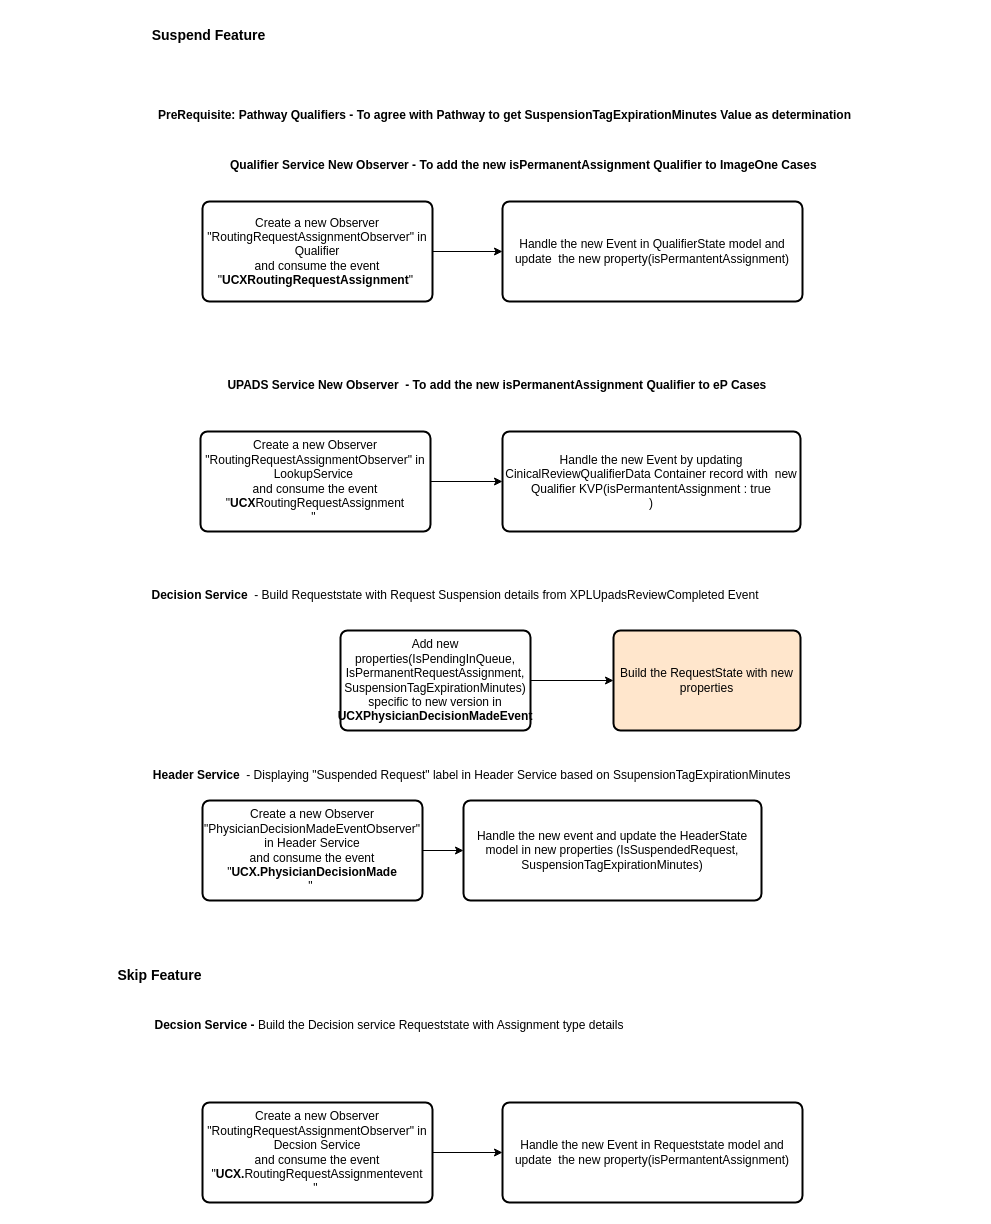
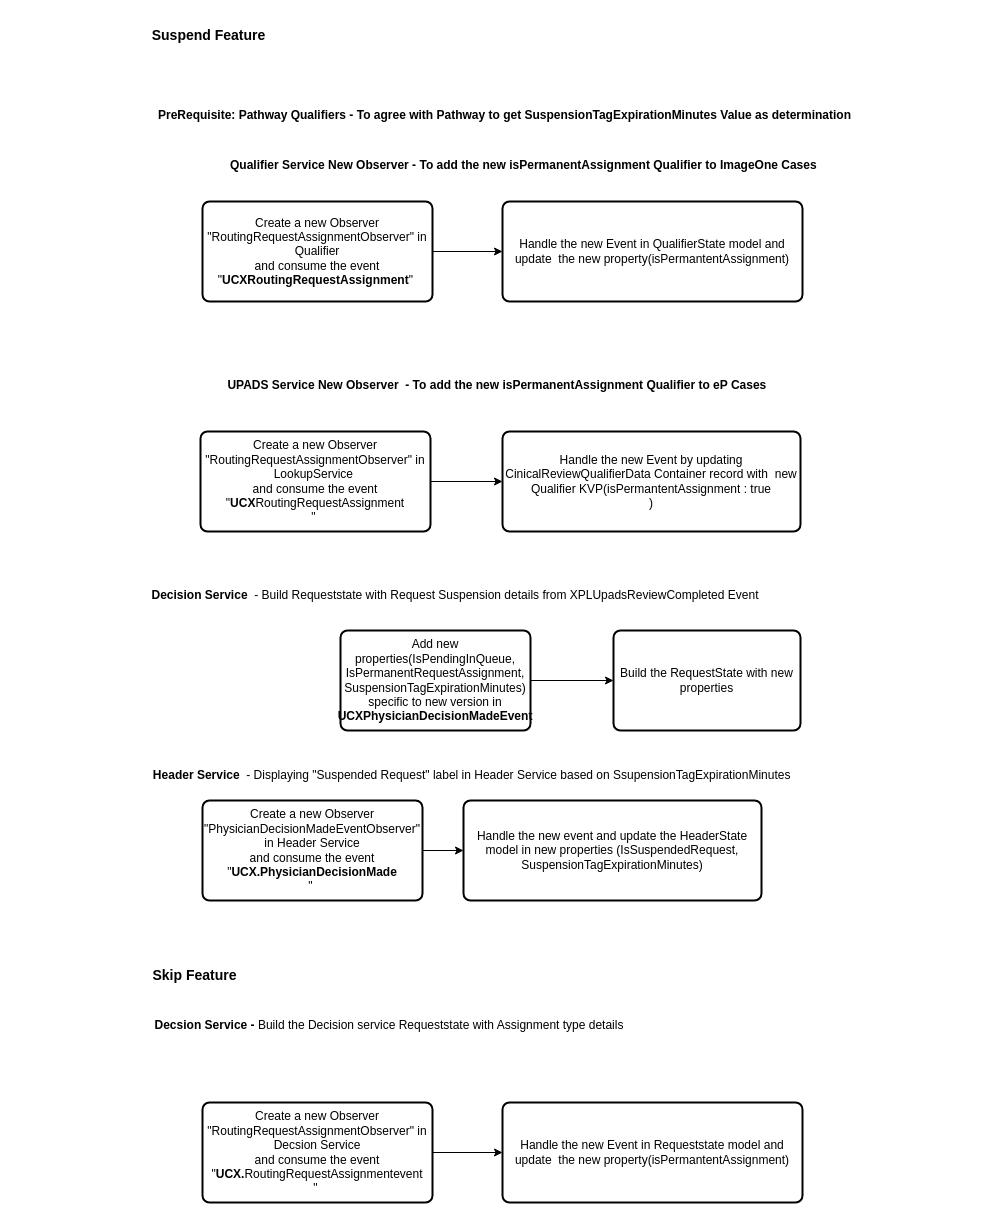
node "Build the RequestState with new properties": fillcolor #ffe6cc -> #ffffff
node "Skip Feature": moved (160, 976) -> (195, 976)
